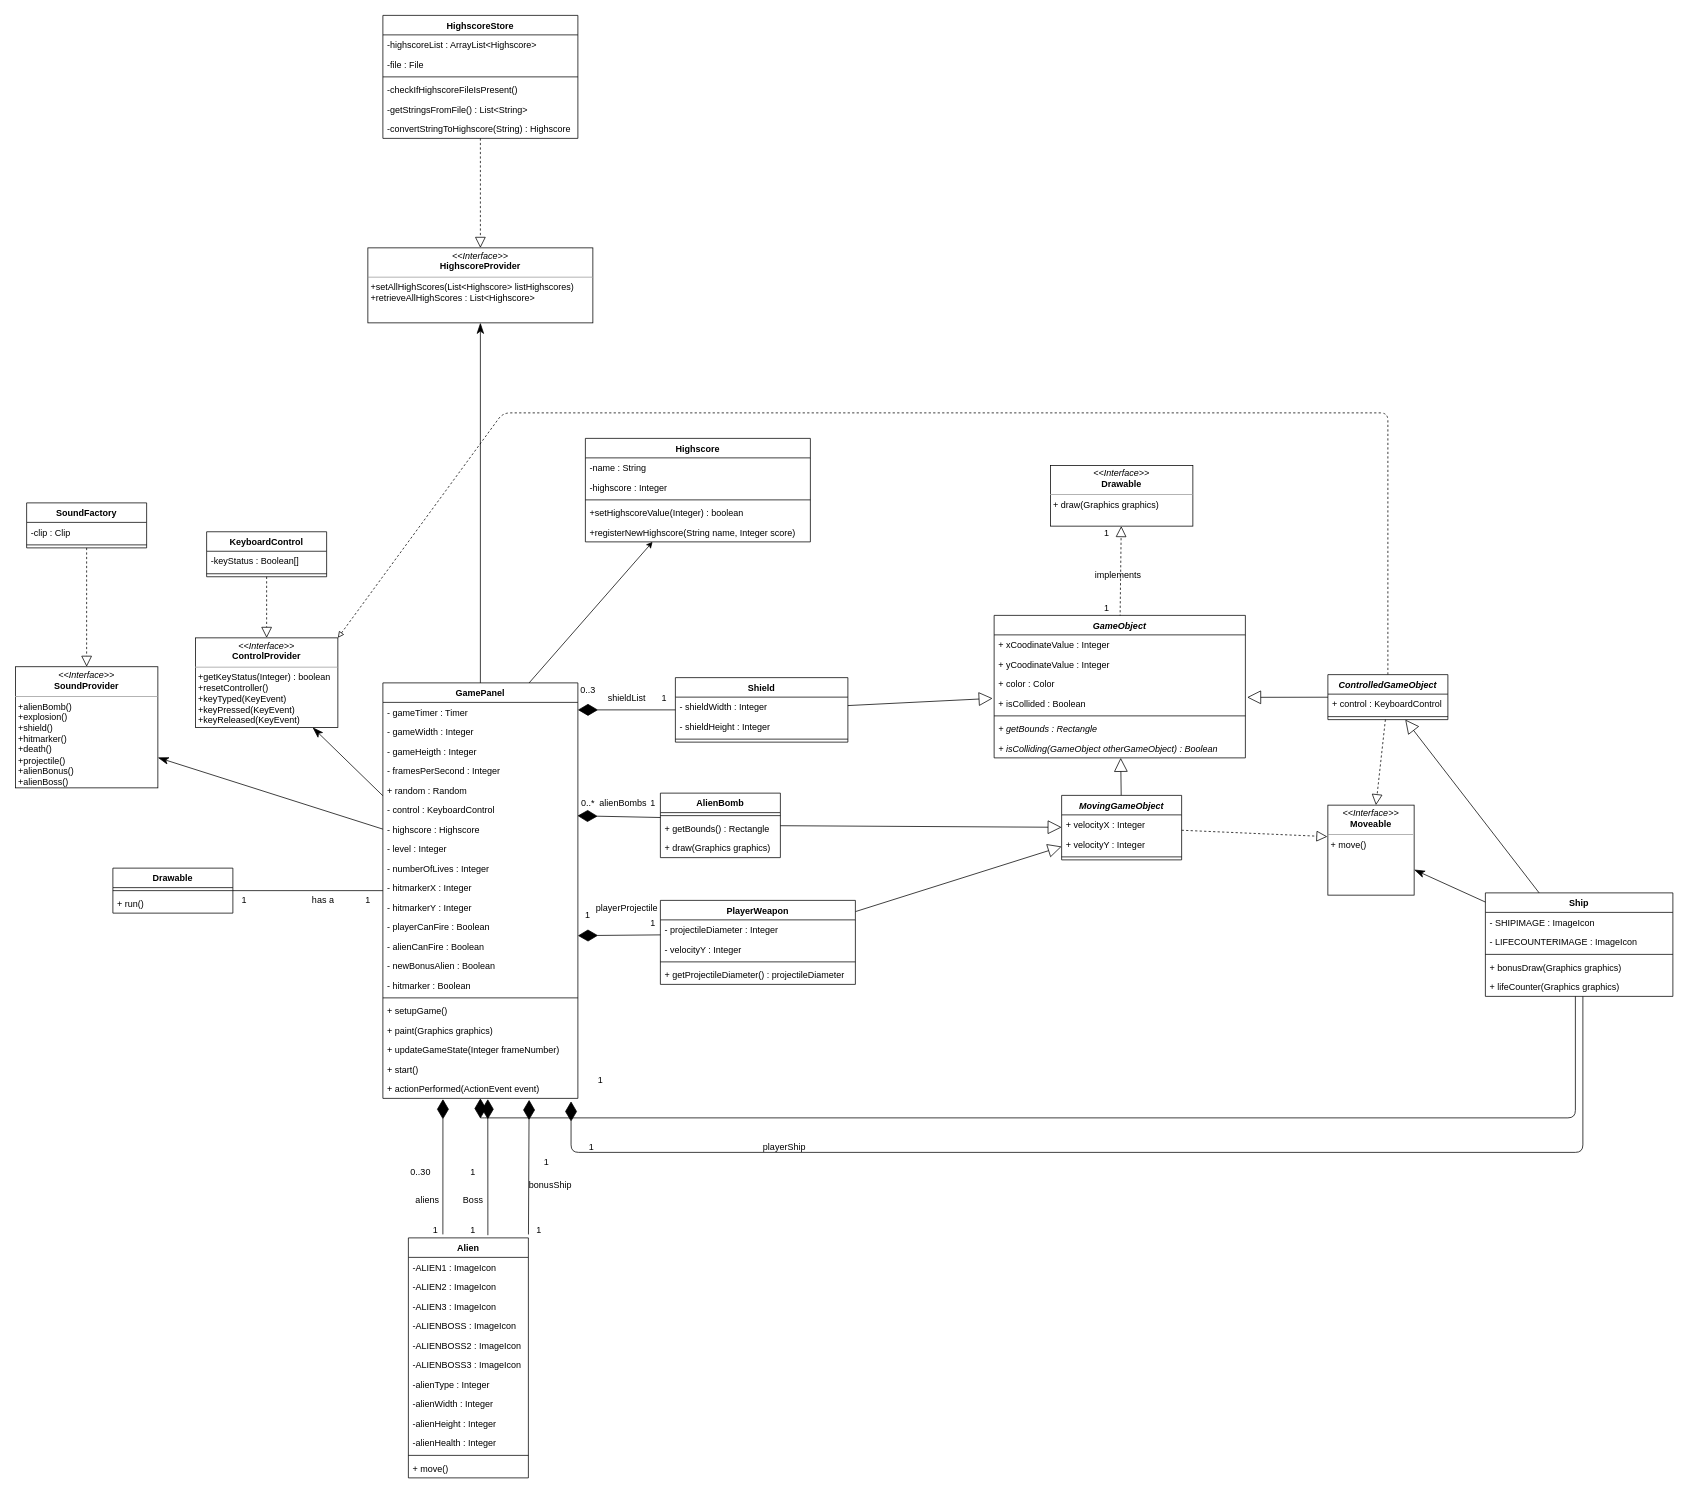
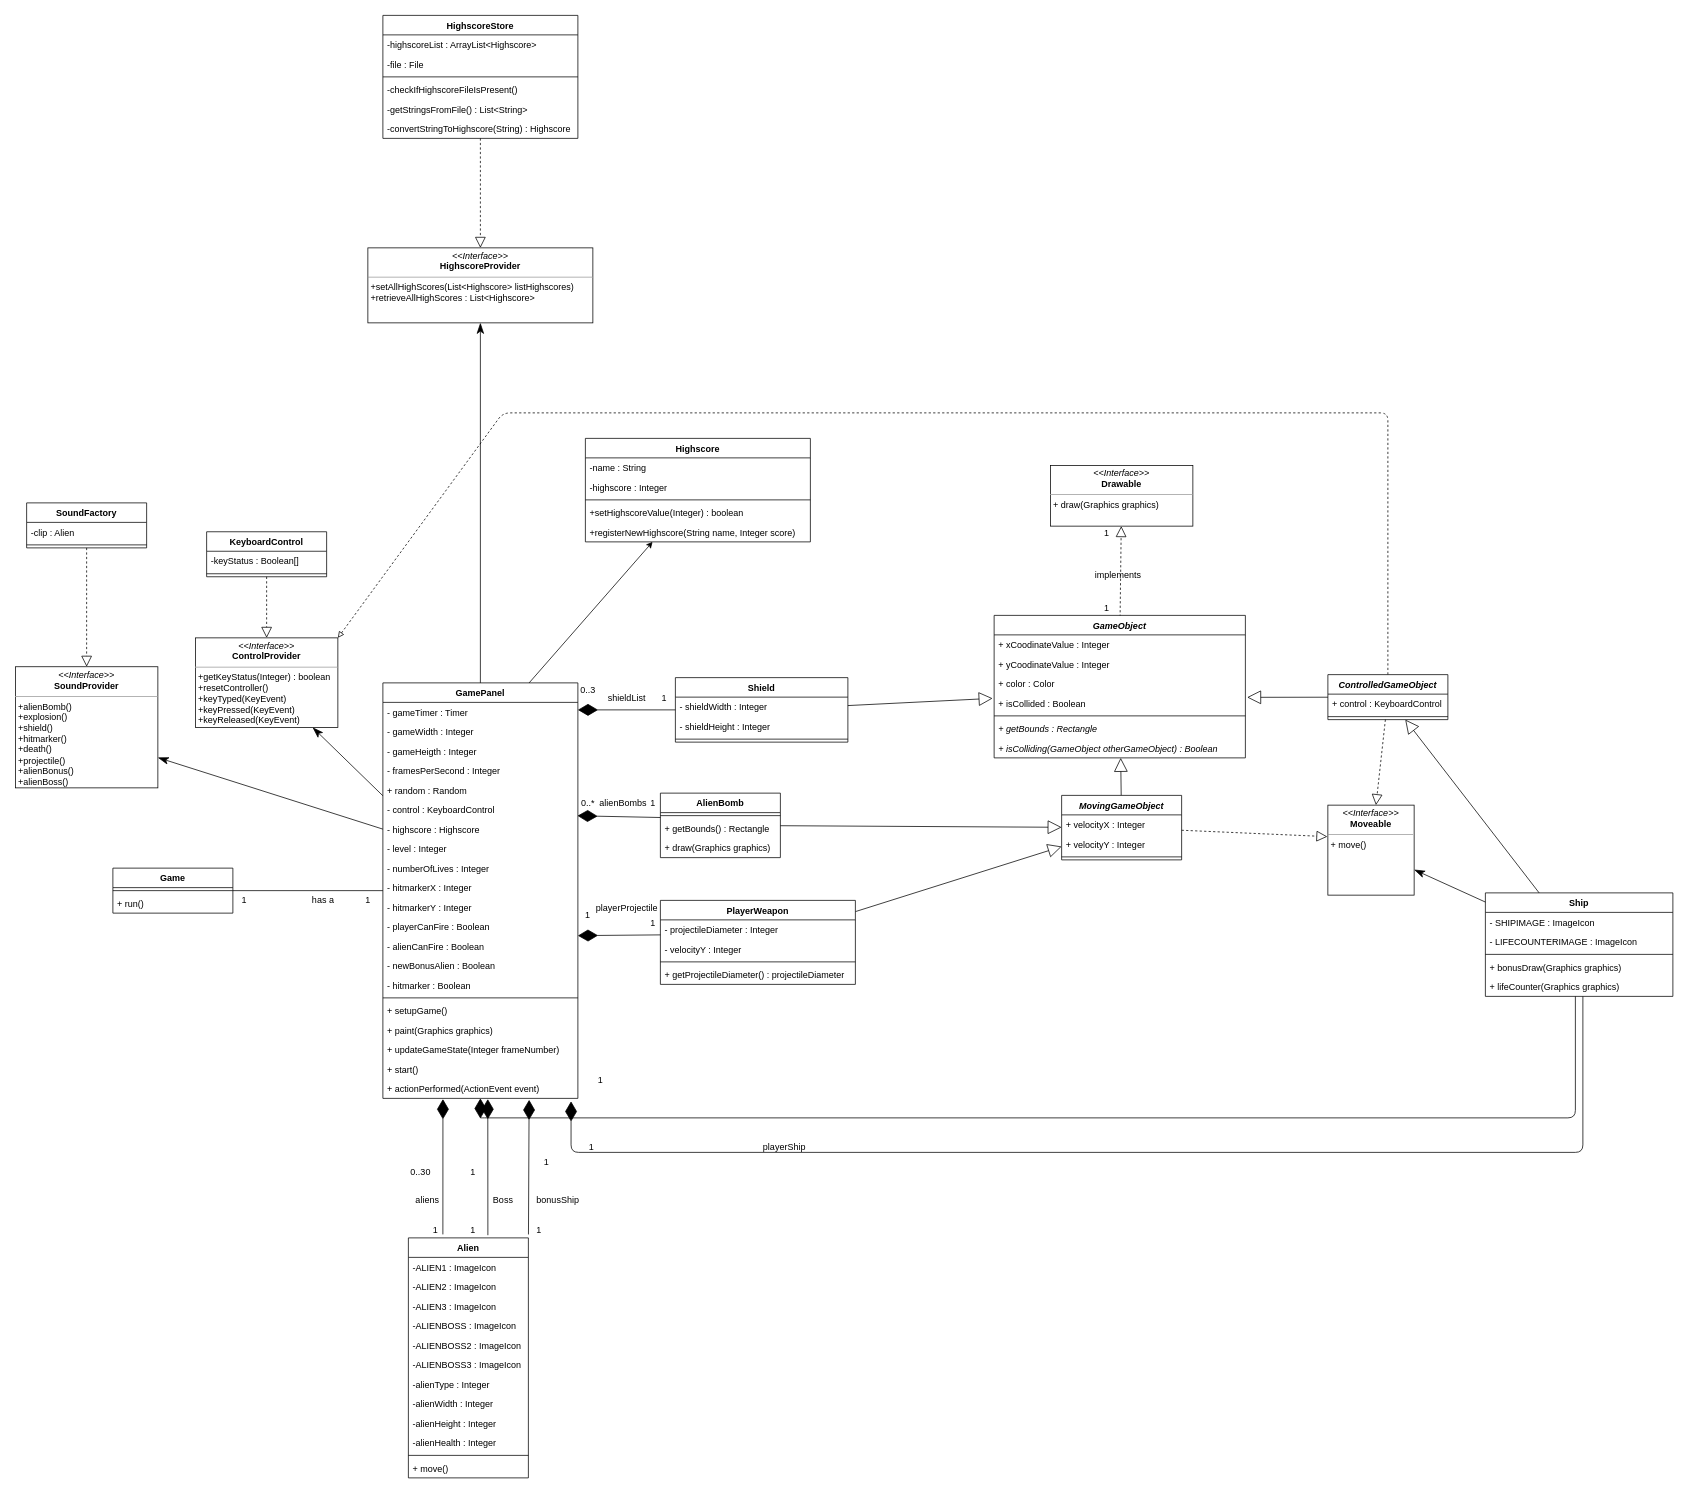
node "-clip : Clip": label "-clip : Clip" -> "-clip : Alien"
node "Drawable": label "Drawable" -> "Game"
node "bonusShip": moved (550, 1185) -> (558, 1200)
node "Boss": moved (473, 1200) -> (503, 1200)
